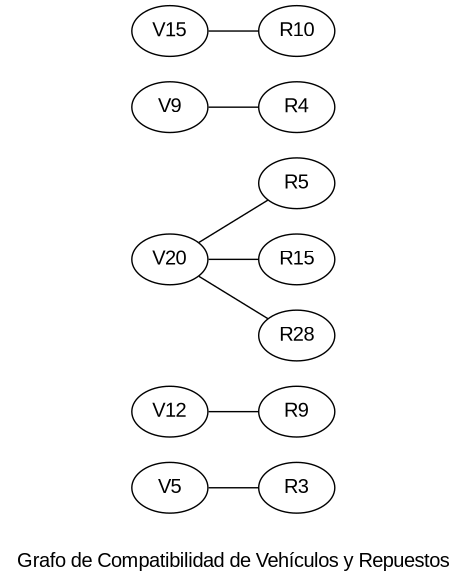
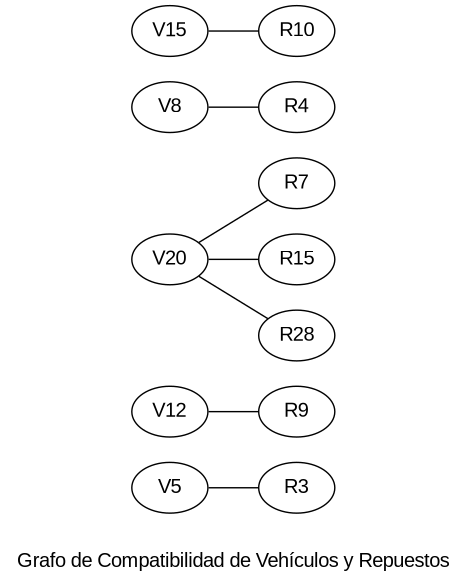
node "V9": label "V9" -> "V8"
node "R5": label "R5" -> "R7"
